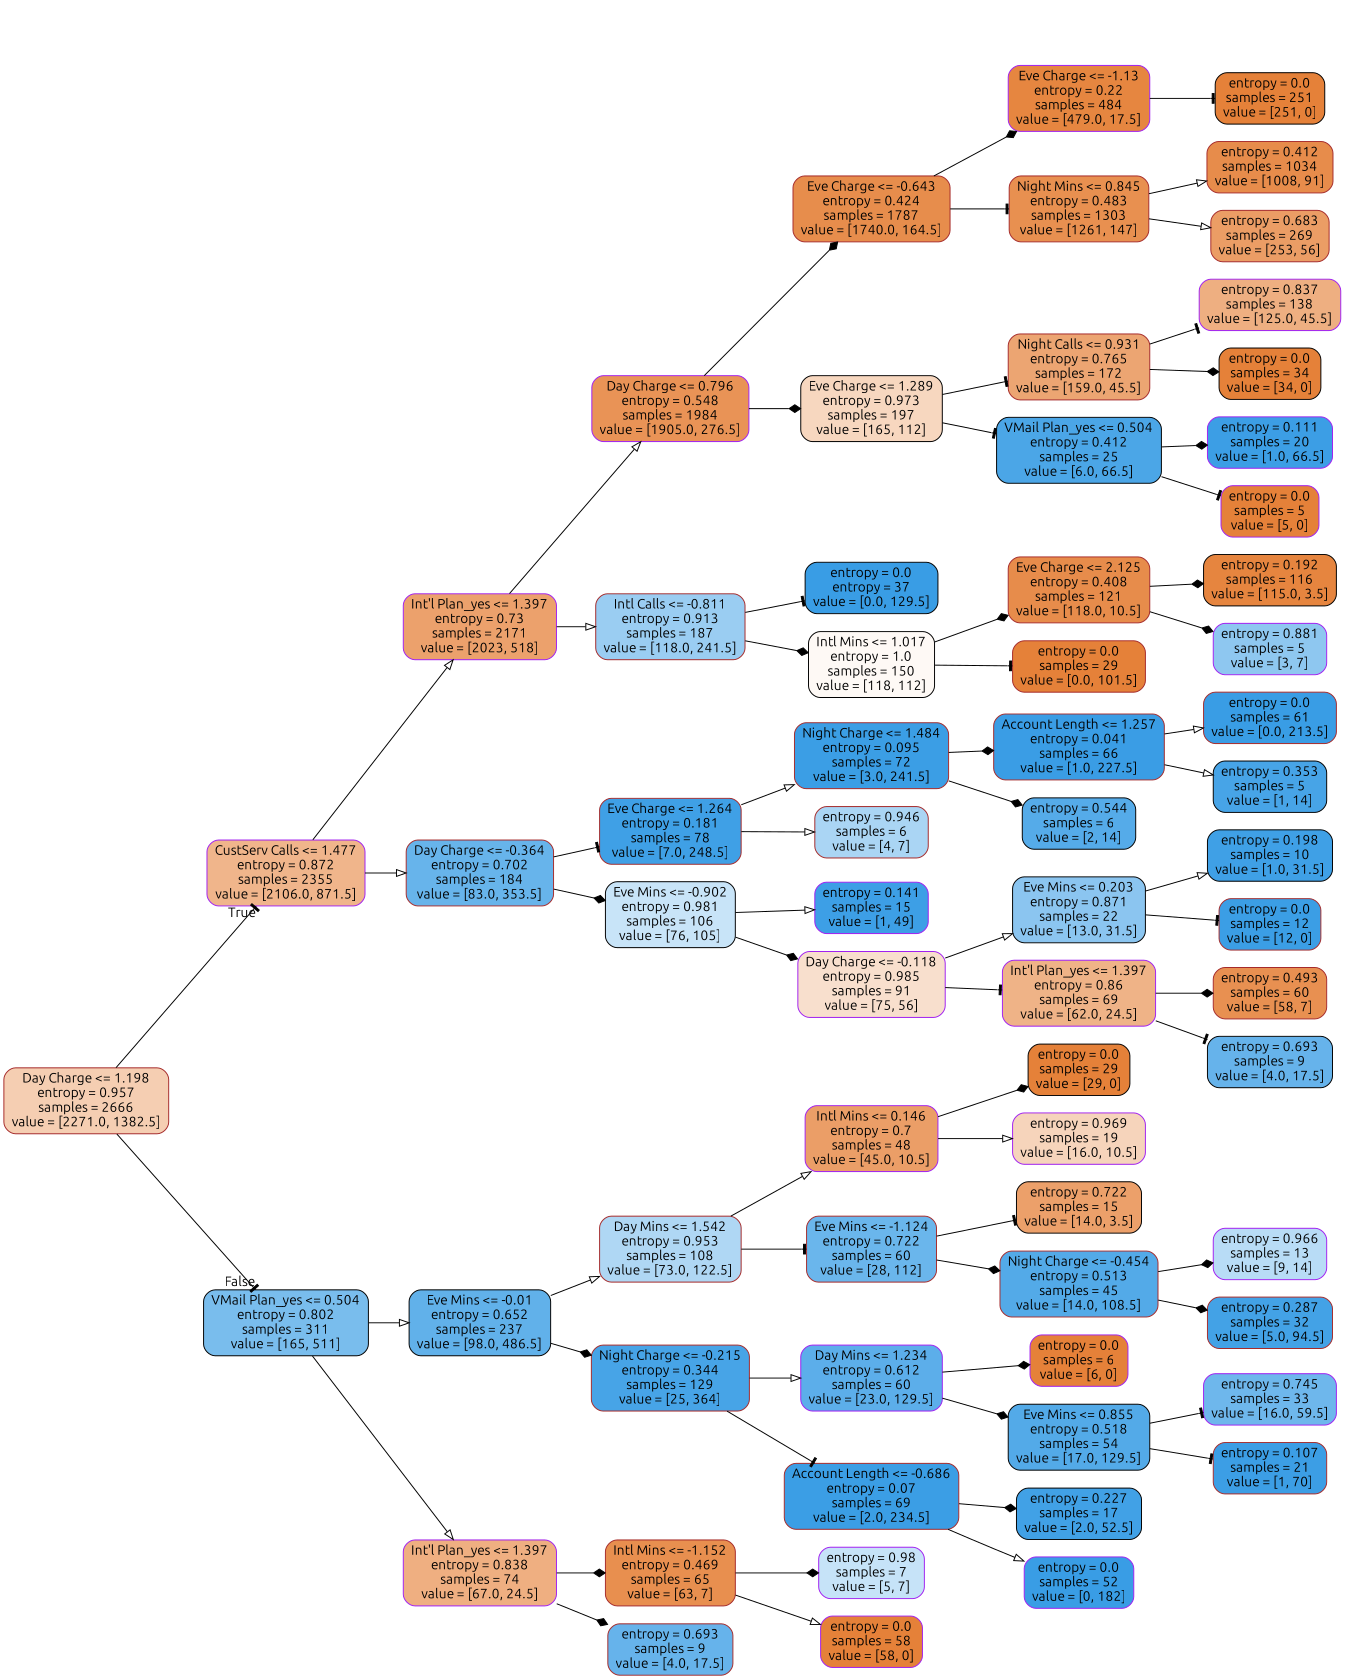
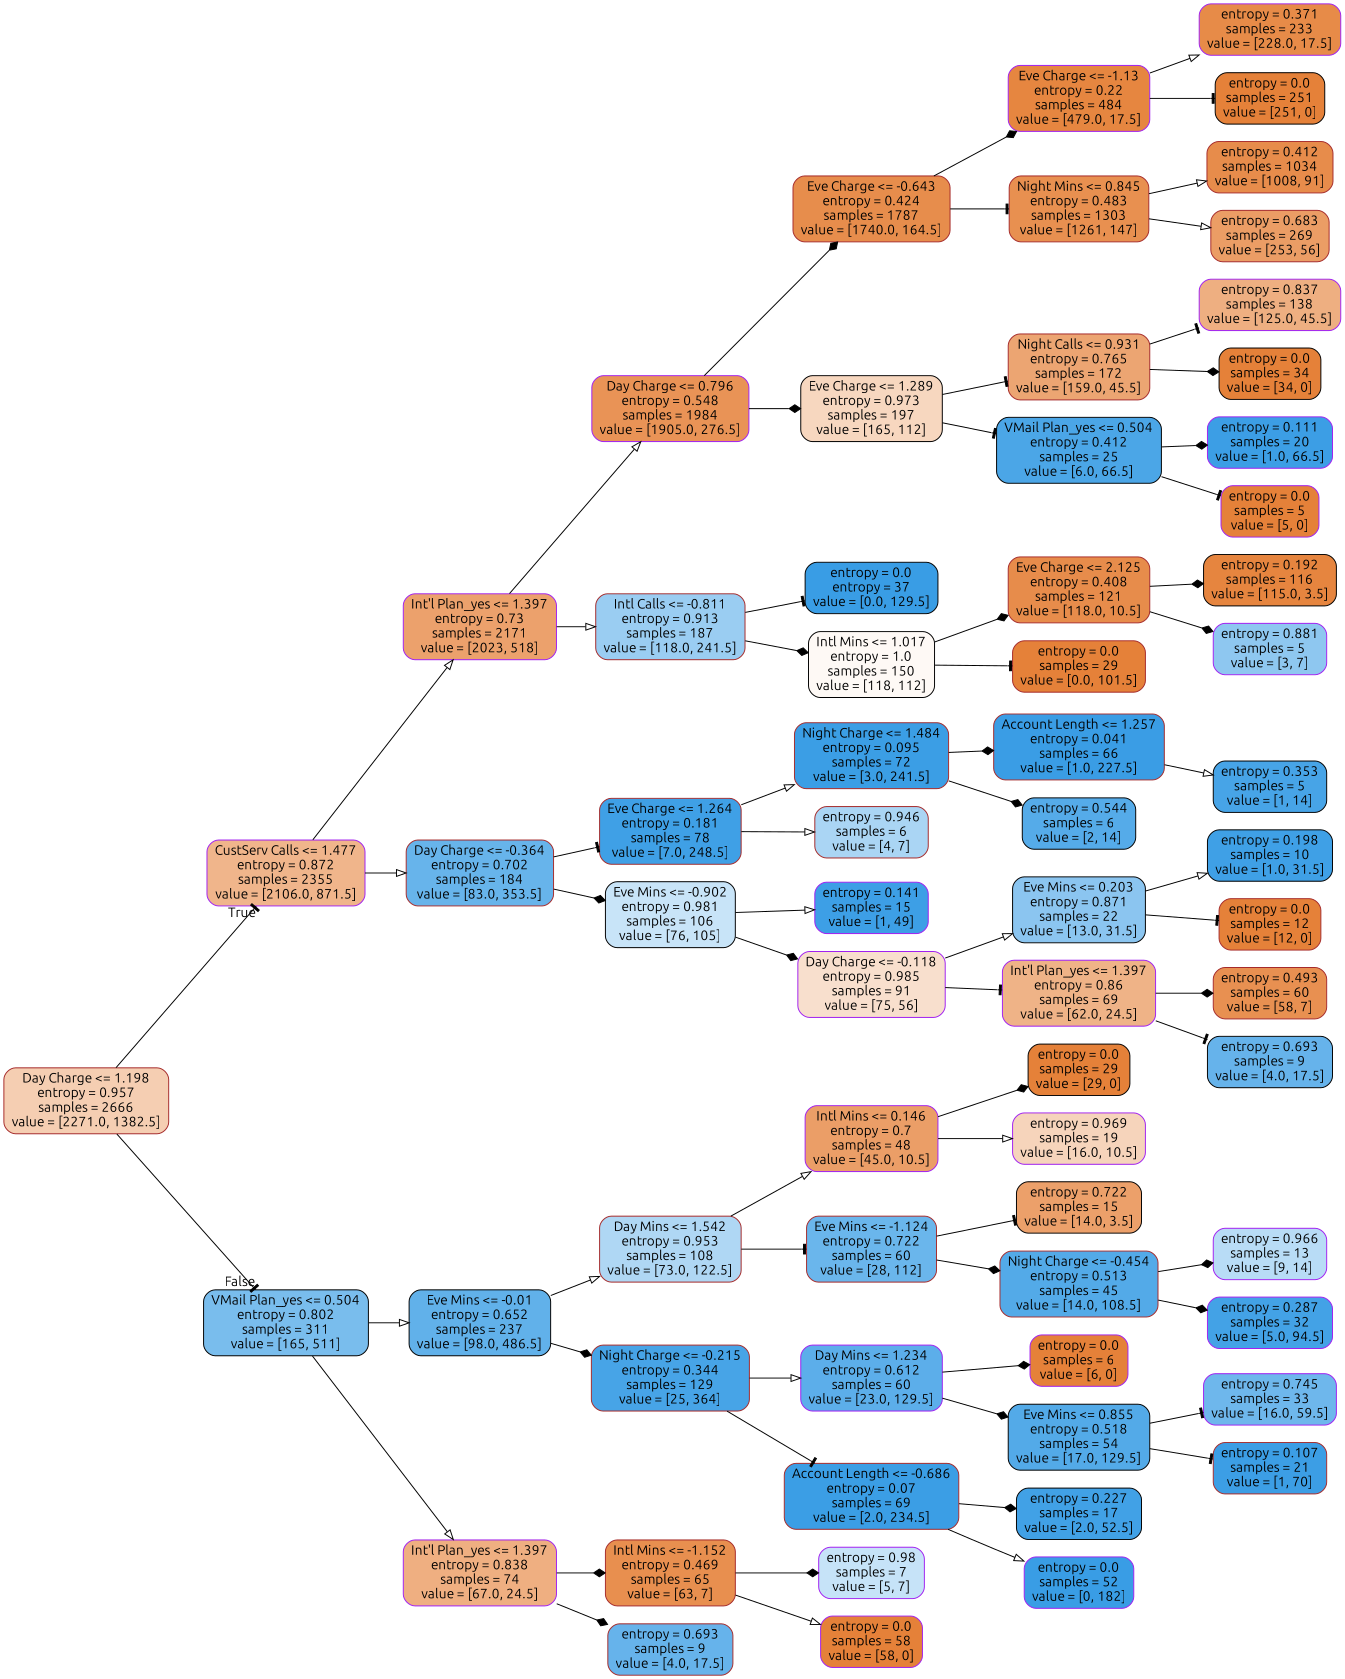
node "entropy = 0.371 samples = 233 value = [228.0, 17.5]": added
node "entropy = 0.0 samples = 61 value = [0.0, 213.5]": removed
node "entropy = 0.0 samples = 12 value = [12, 0]": fillcolor #3b9ee5 -> #e58139
node "entropy = 0.287 samples = 32 value = [5.0, 94.5]": color brown -> purple
